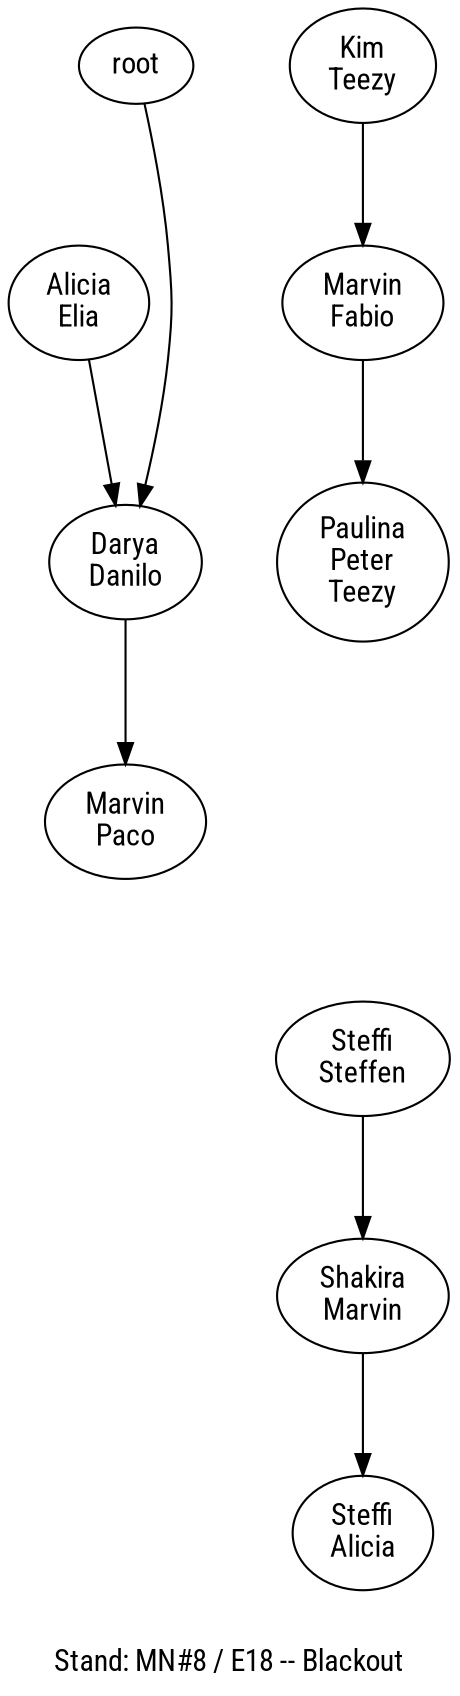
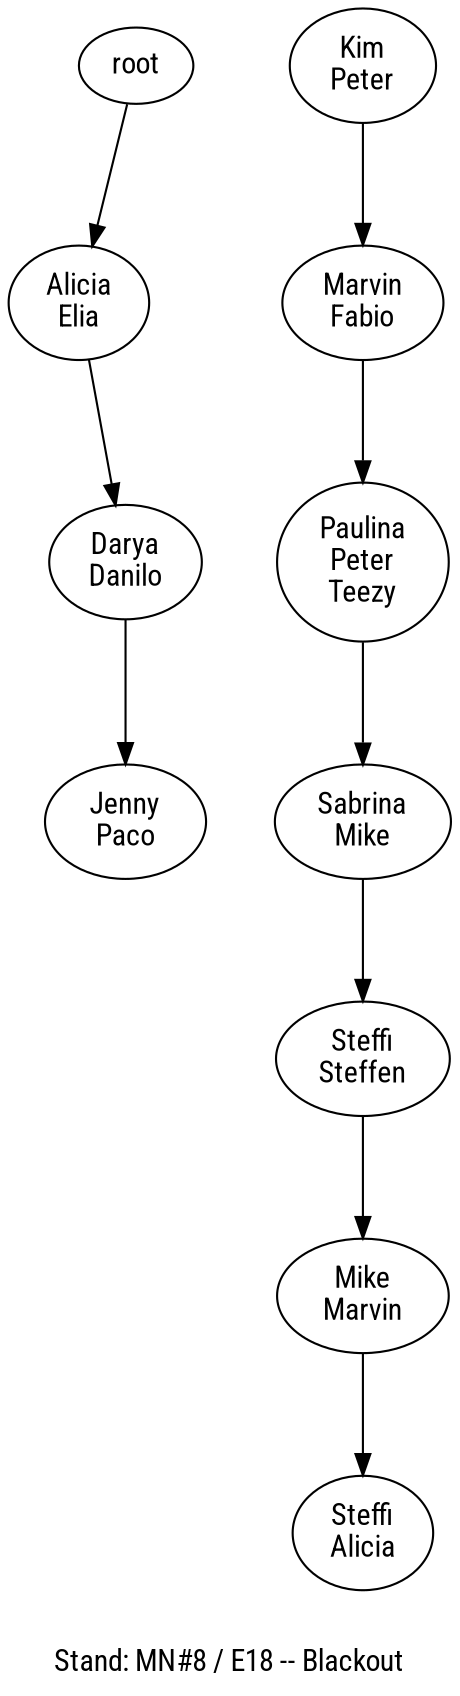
node "Kim Teezy": label "Kim Teezy" -> "Kim Peter"
edge "root" -> "Darya Danilo": now "root" -> "Alicia Elia"
node "Marvin Paco": label "Marvin Paco" -> "Jenny Paco"
node "Sabrina Mike": added
node "Shakira Marvin": label "Shakira Marvin" -> "Mike Marvin"
